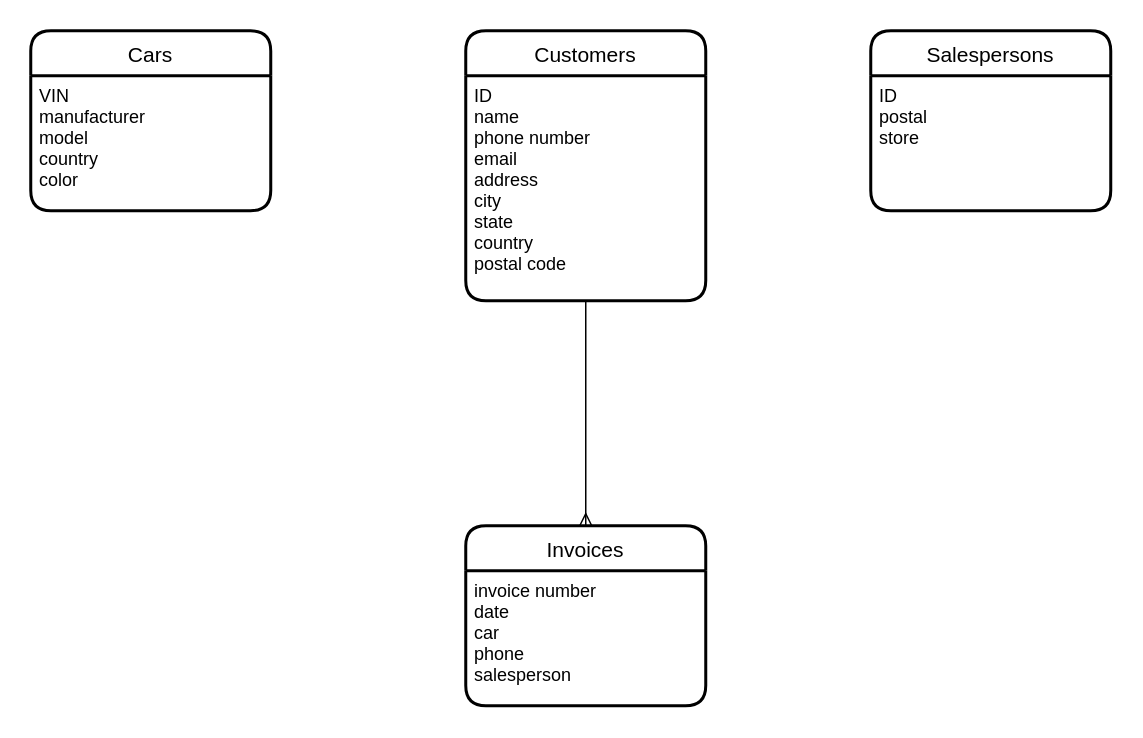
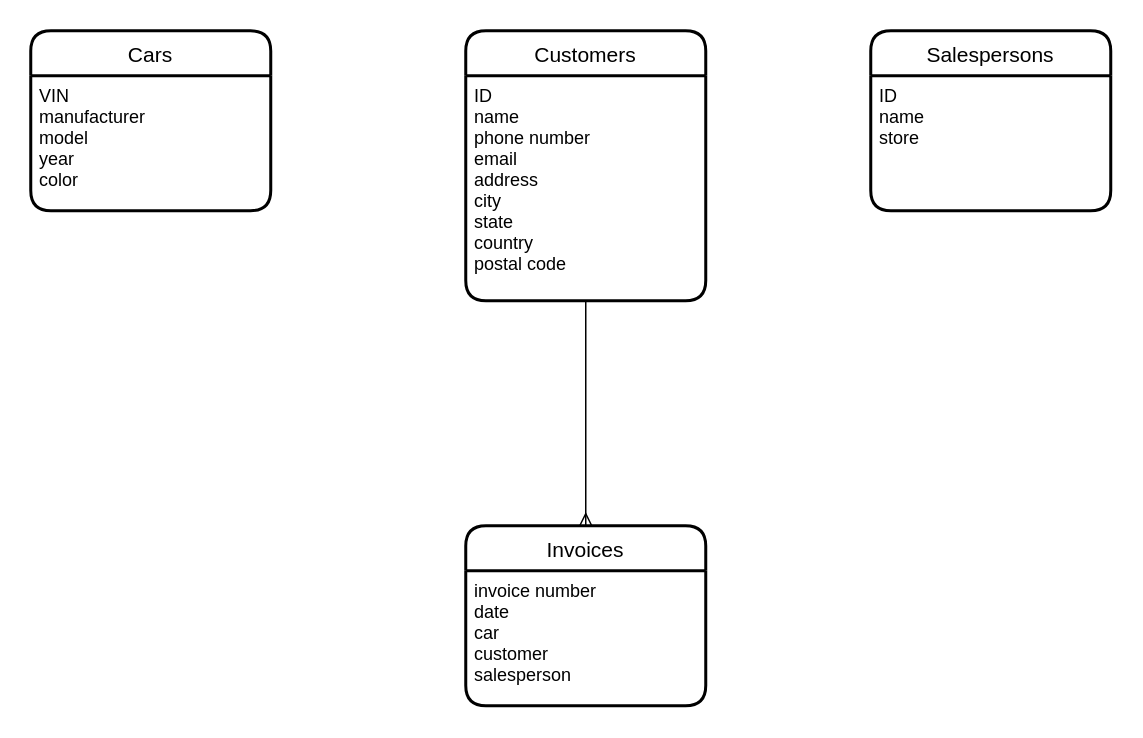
node "VIN manufacturer model country color": label "VIN manufacturer model country color" -> "VIN manufacturer model year color"
node "ID postal store": label "ID postal store" -> "ID name store"
node "invoice number date car phone salesperson": label "invoice number date car phone salesperson" -> "invoice number date car customer salesperson"
